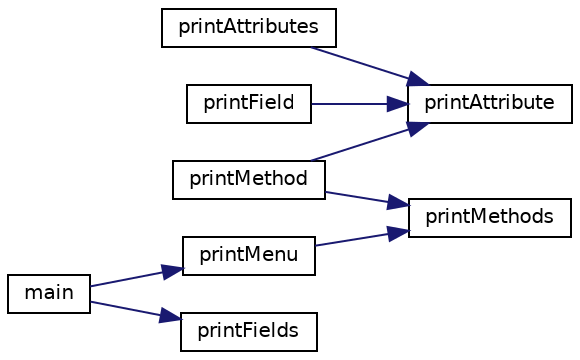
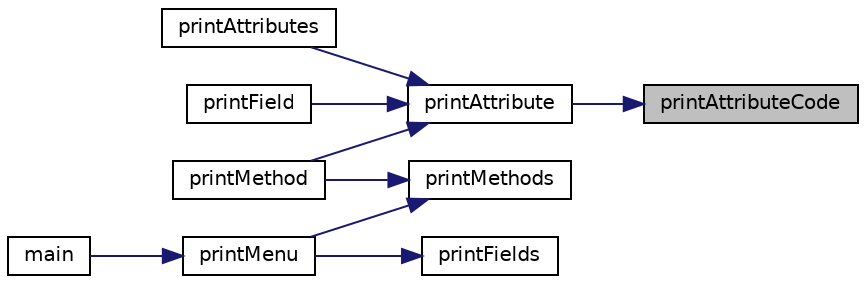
node "printAttributeCode": added
edge "main" -> "printFields": now "printMenu" -> "printFields"
